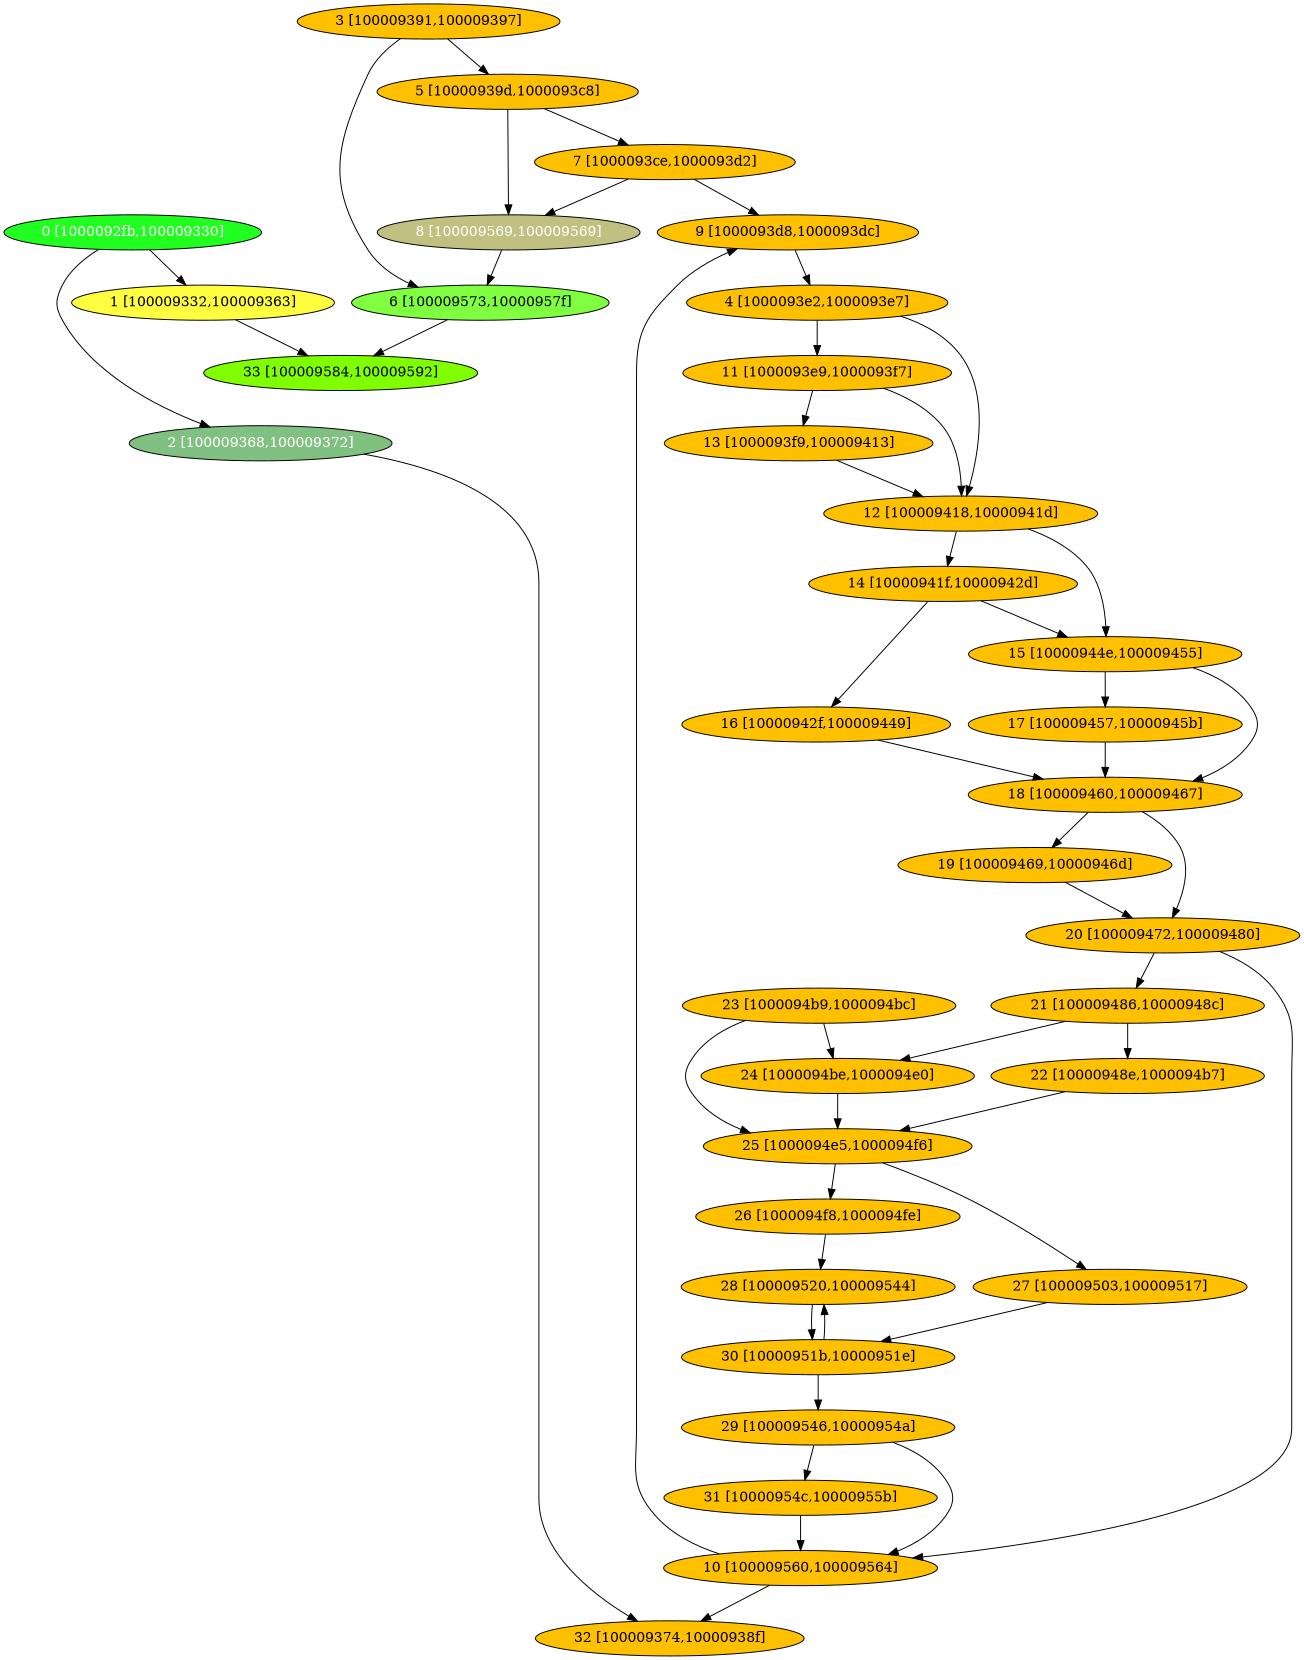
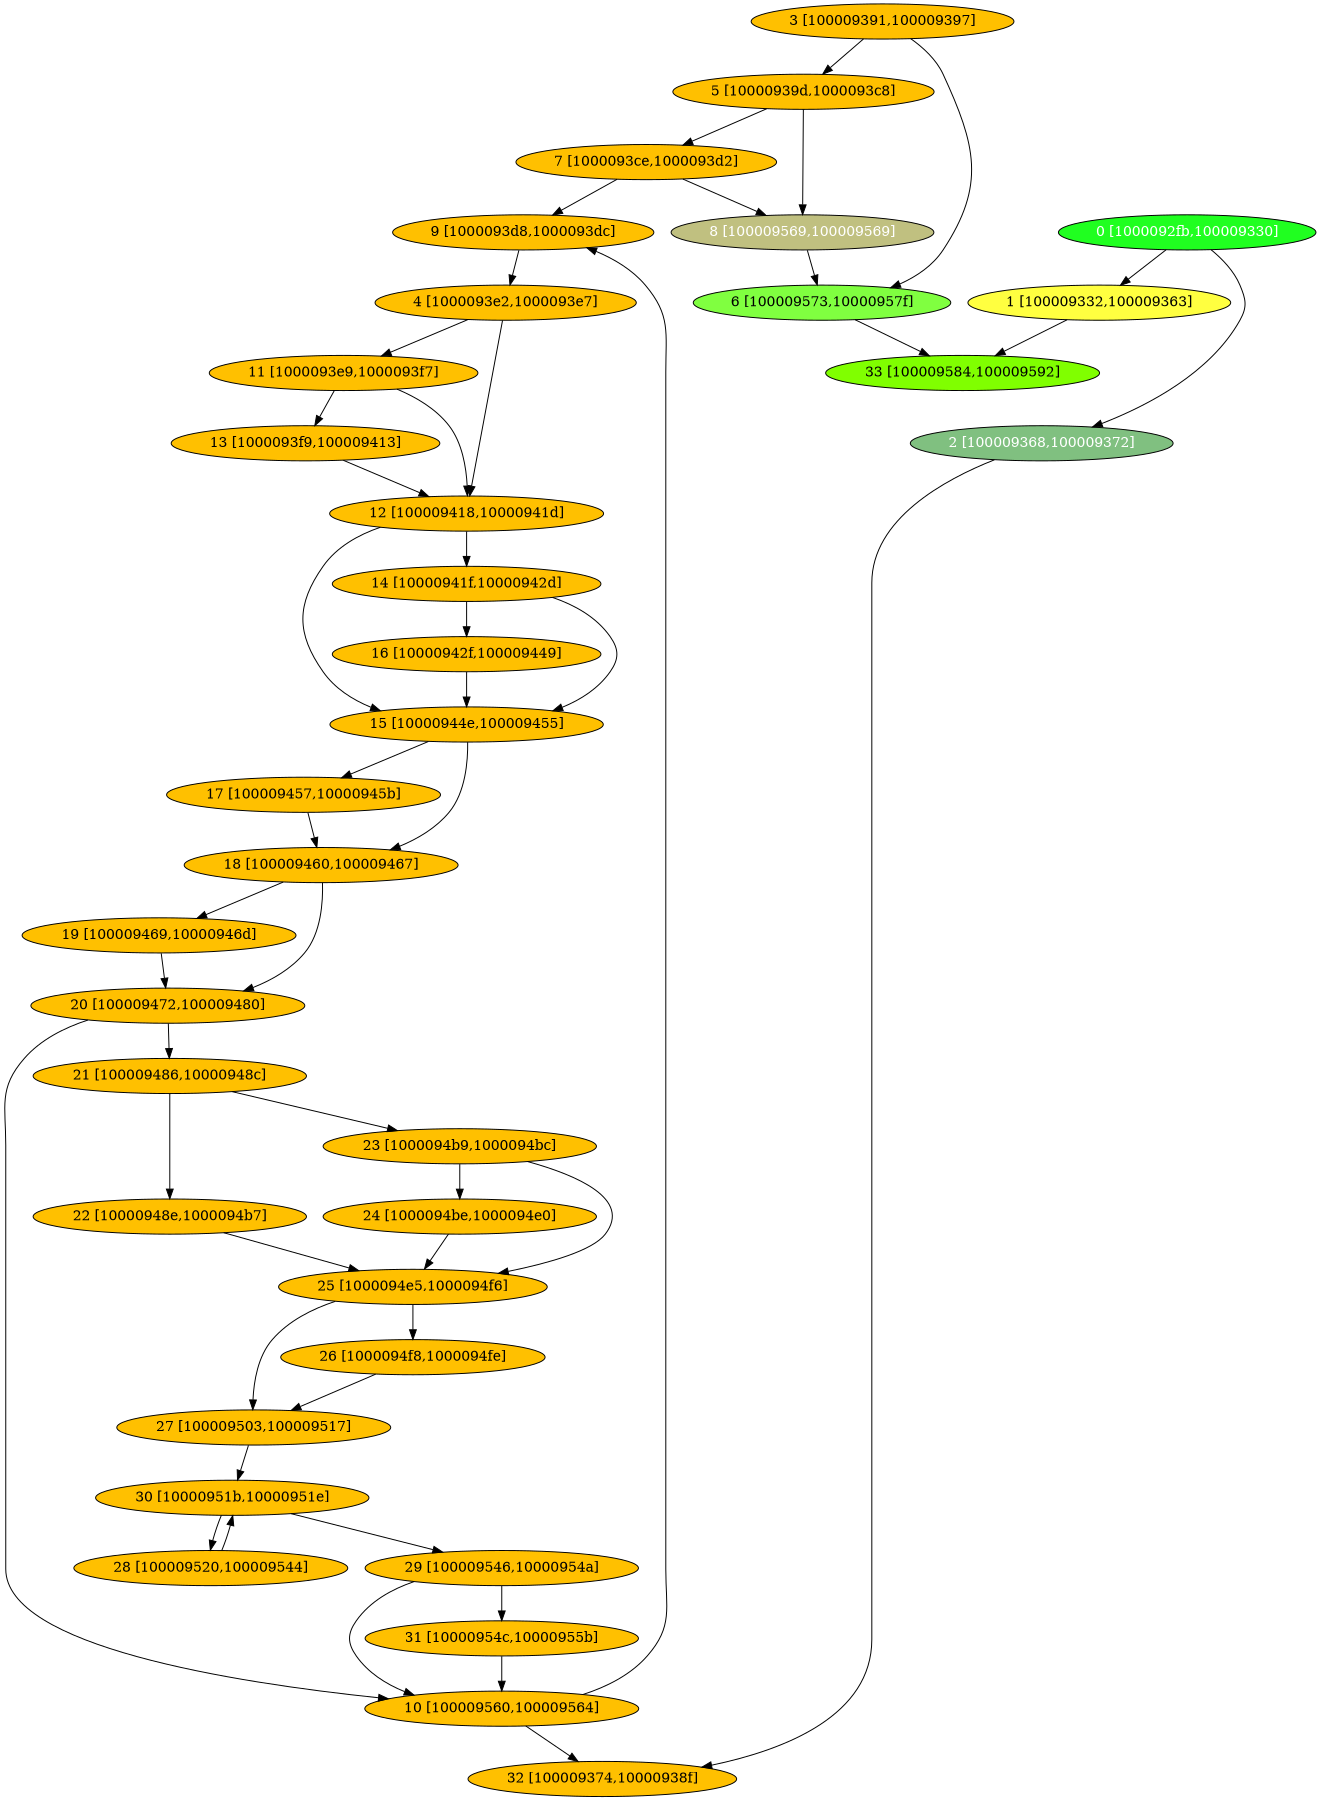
edge "16 [10000942f,100009449]" -> "18 [100009460,100009467]": now "16 [10000942f,100009449]" -> "15 [10000944e,100009455]"
edge "21 [100009486,10000948c]" -> "24 [1000094be,1000094e0]": now "21 [100009486,10000948c]" -> "23 [1000094b9,1000094bc]"
edge "26 [1000094f8,1000094fe]" -> "28 [100009520,100009544]": now "26 [1000094f8,1000094fe]" -> "27 [100009503,100009517]"
